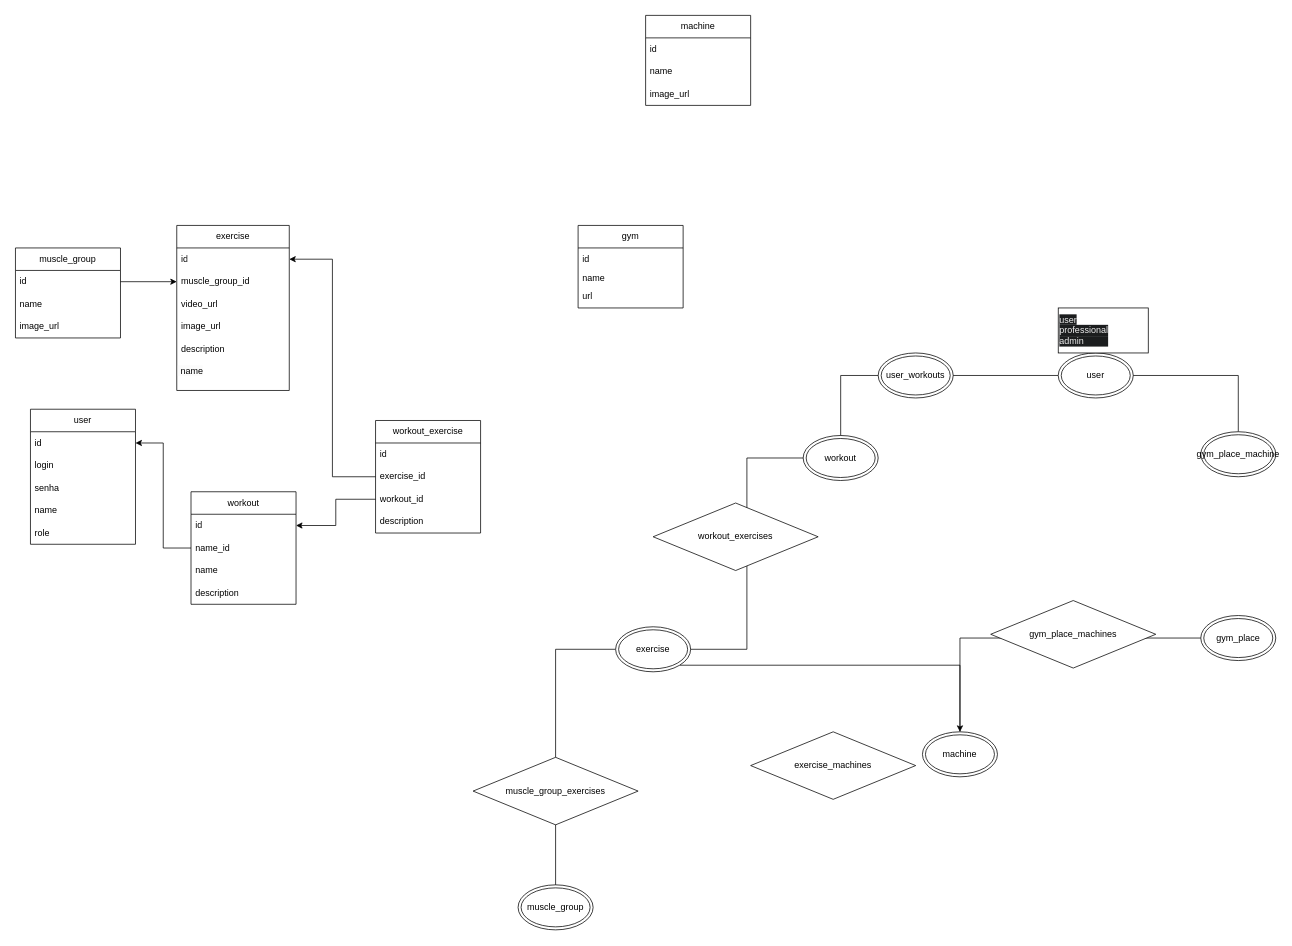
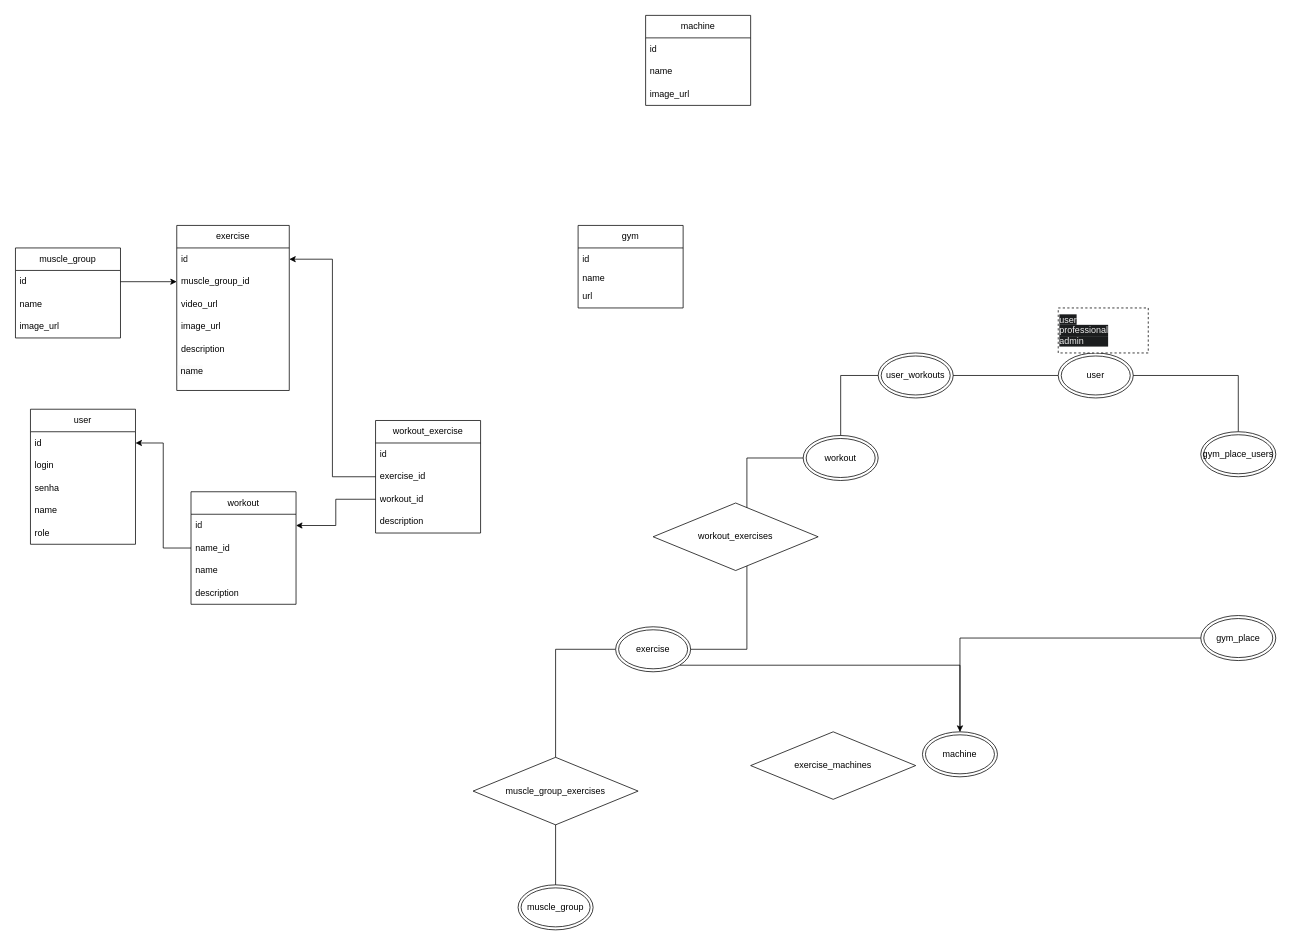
node "user professional admin": style solid -> dashed
node "gym_place_machine": label "gym_place_machine" -> "gym_place_users"
node "gym_place_machines": removed
